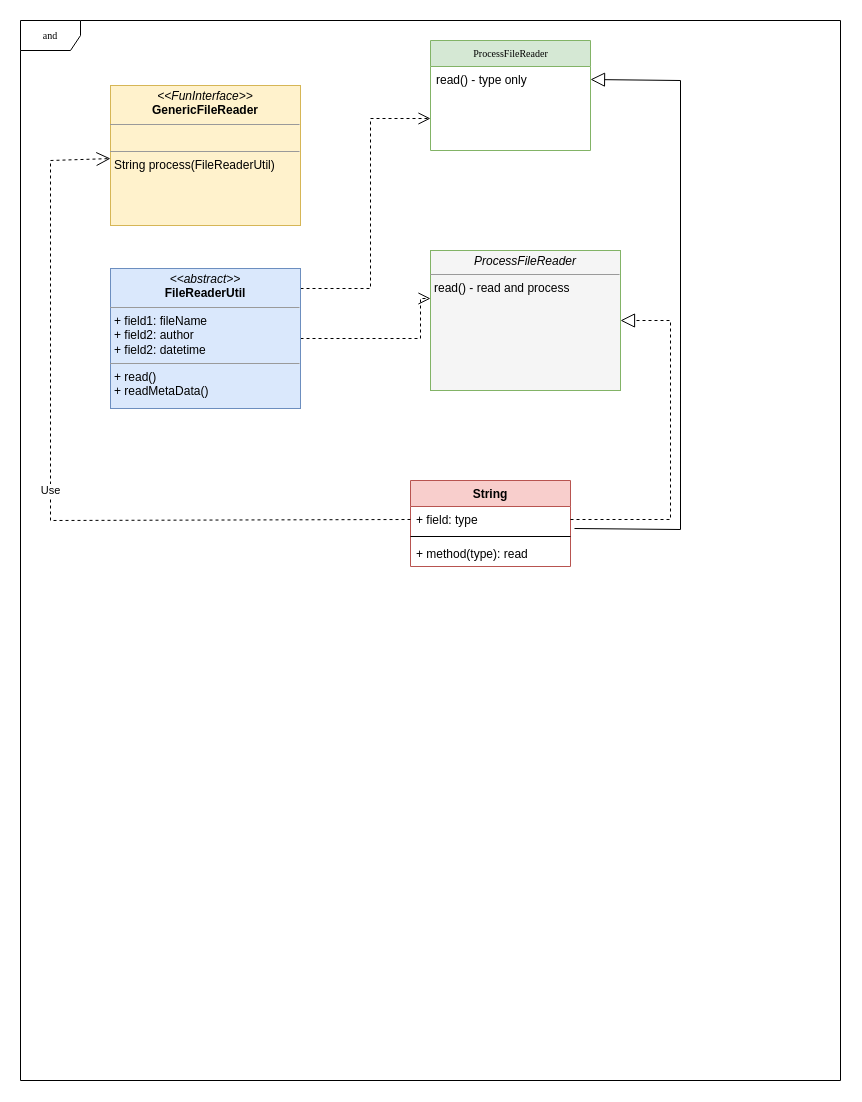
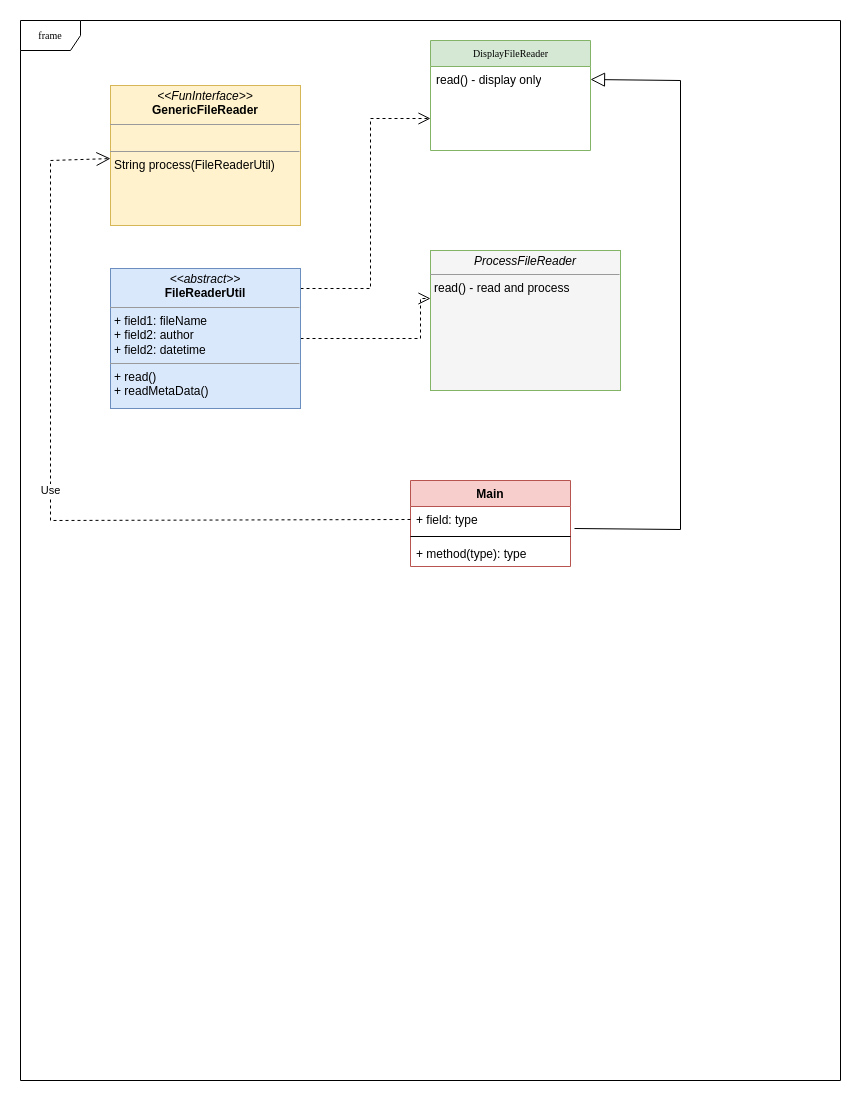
node "and": label "and" -> "frame"
node "ProcessFileReader": label "ProcessFileReader" -> "DisplayFileReader"
node "read() - type only": label "read() - type only" -> "read() - display only"
edge "+ field: type" -> "ProcessFileReader read() - read and process": removed
node "String": label "String" -> "Main"
node "+ method(type): read": label "+ method(type): read" -> "+ method(type): type"
